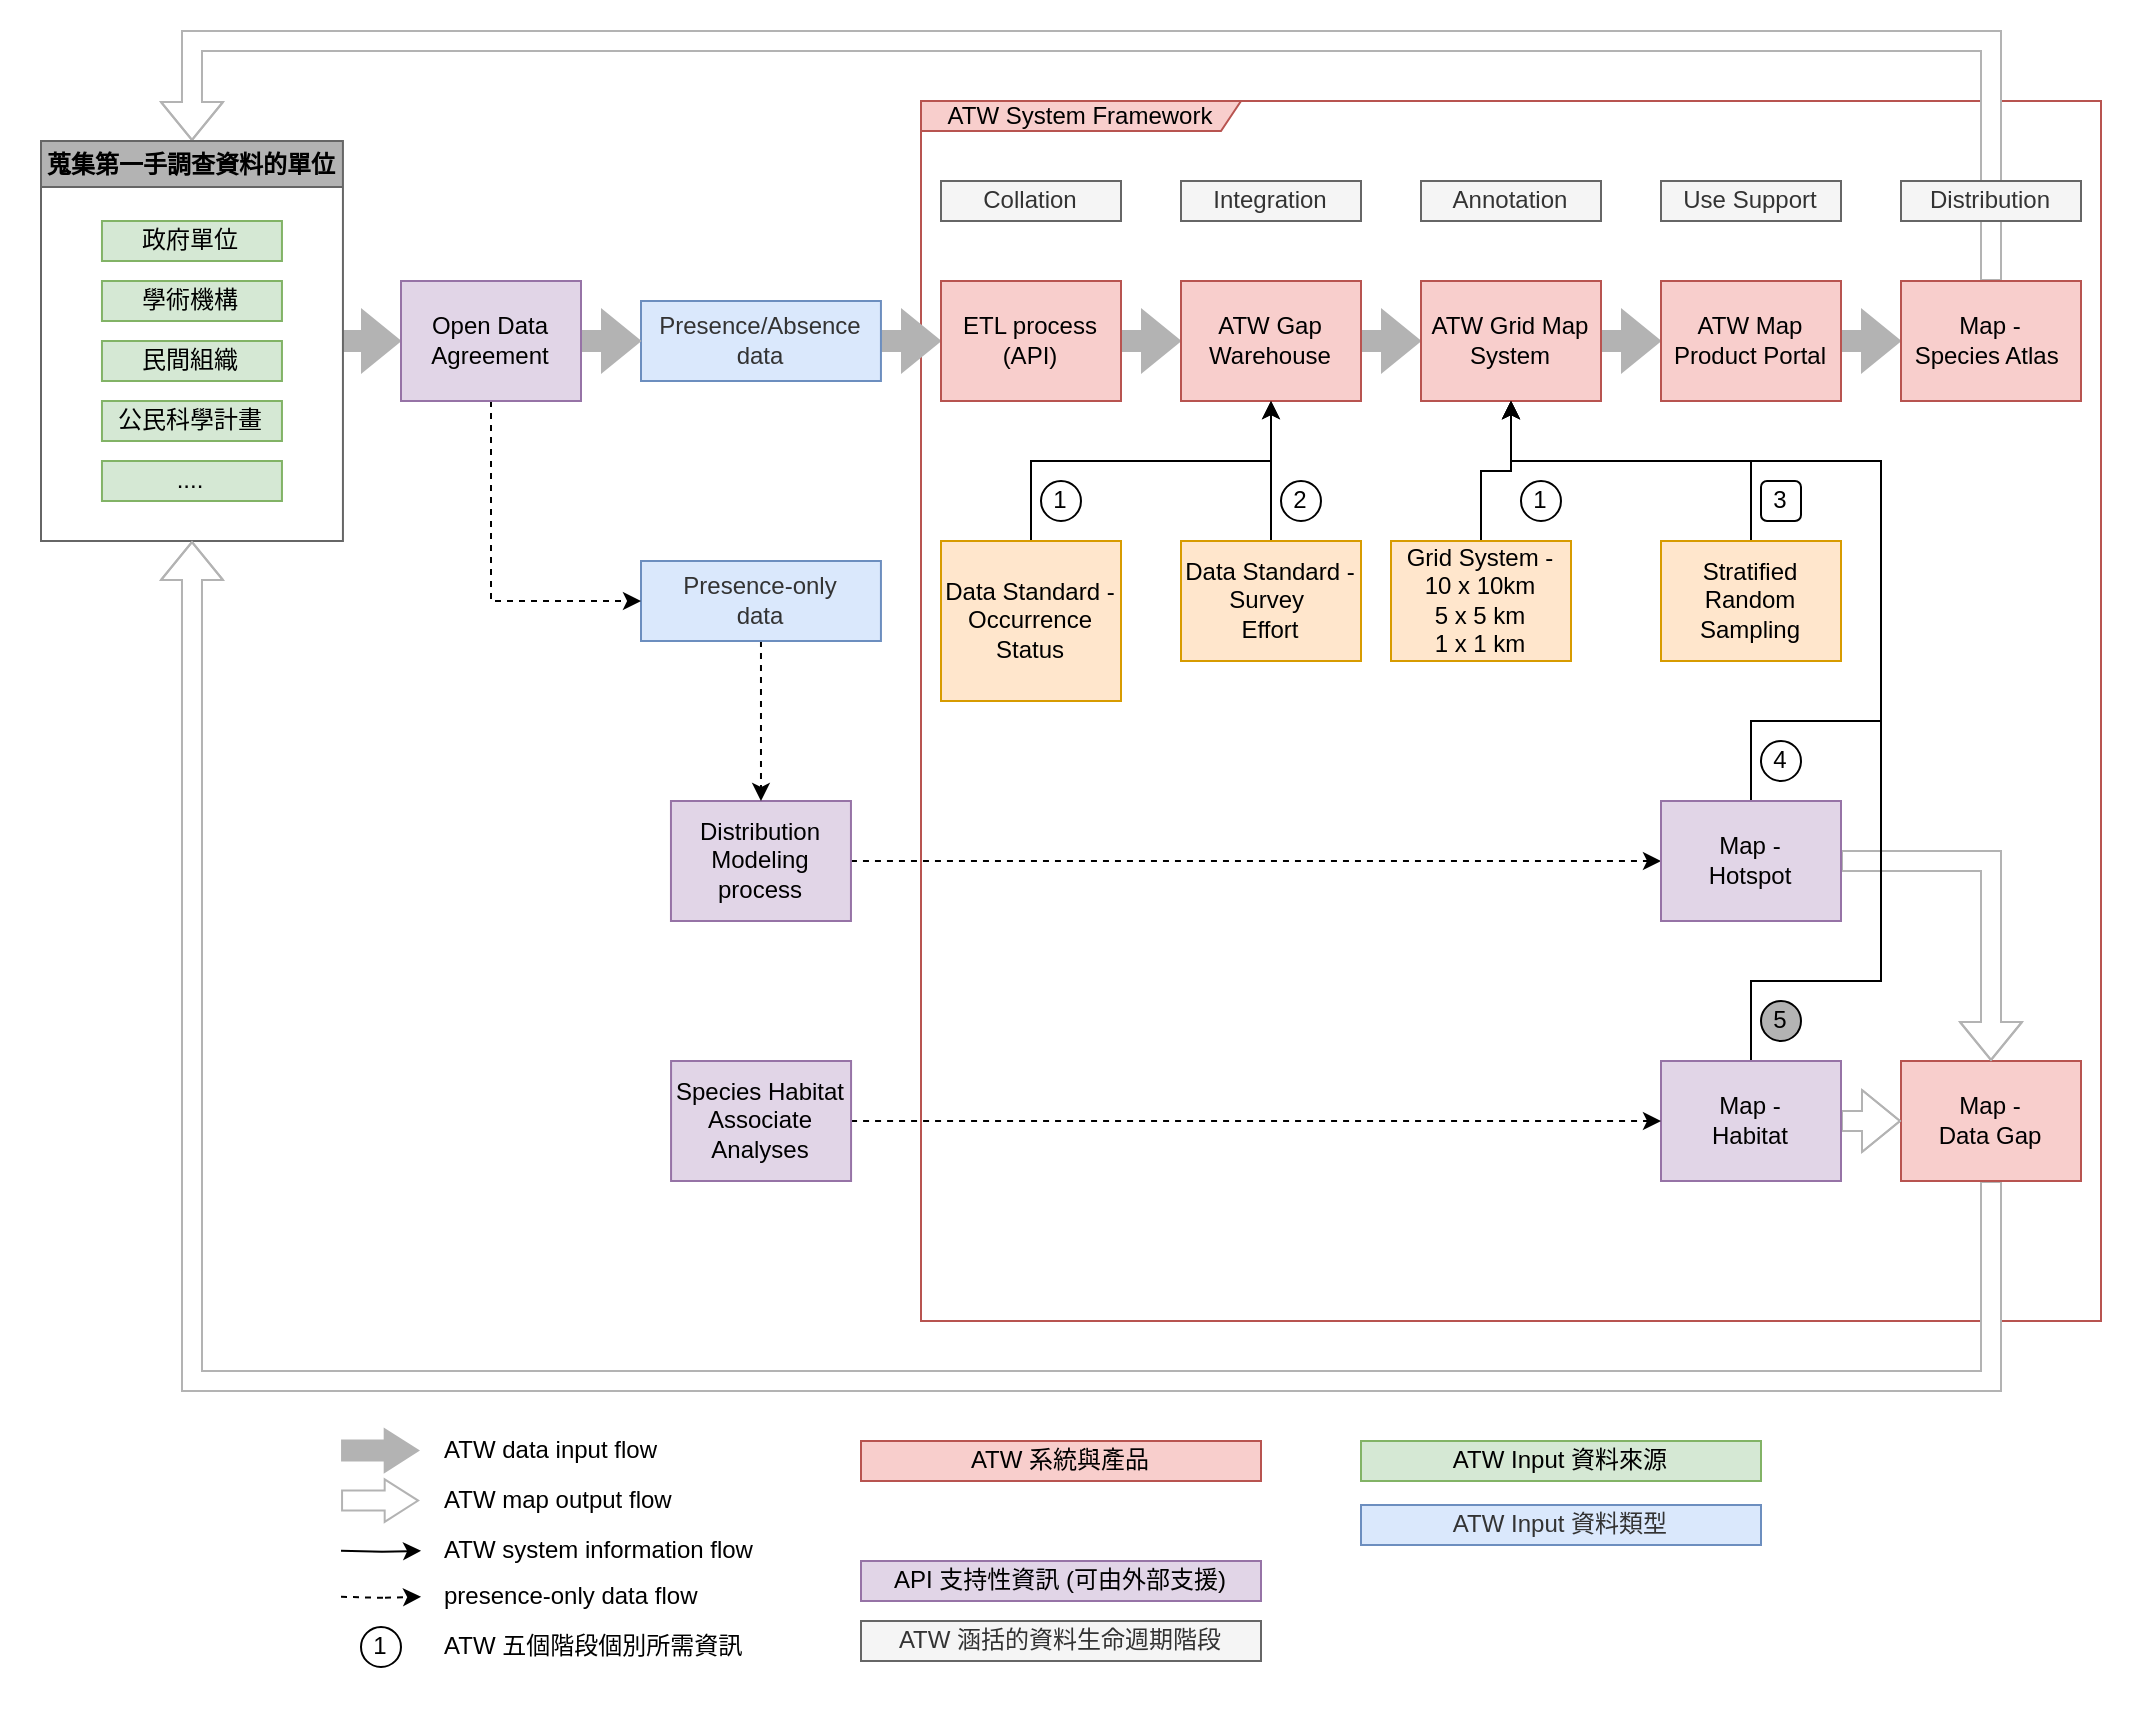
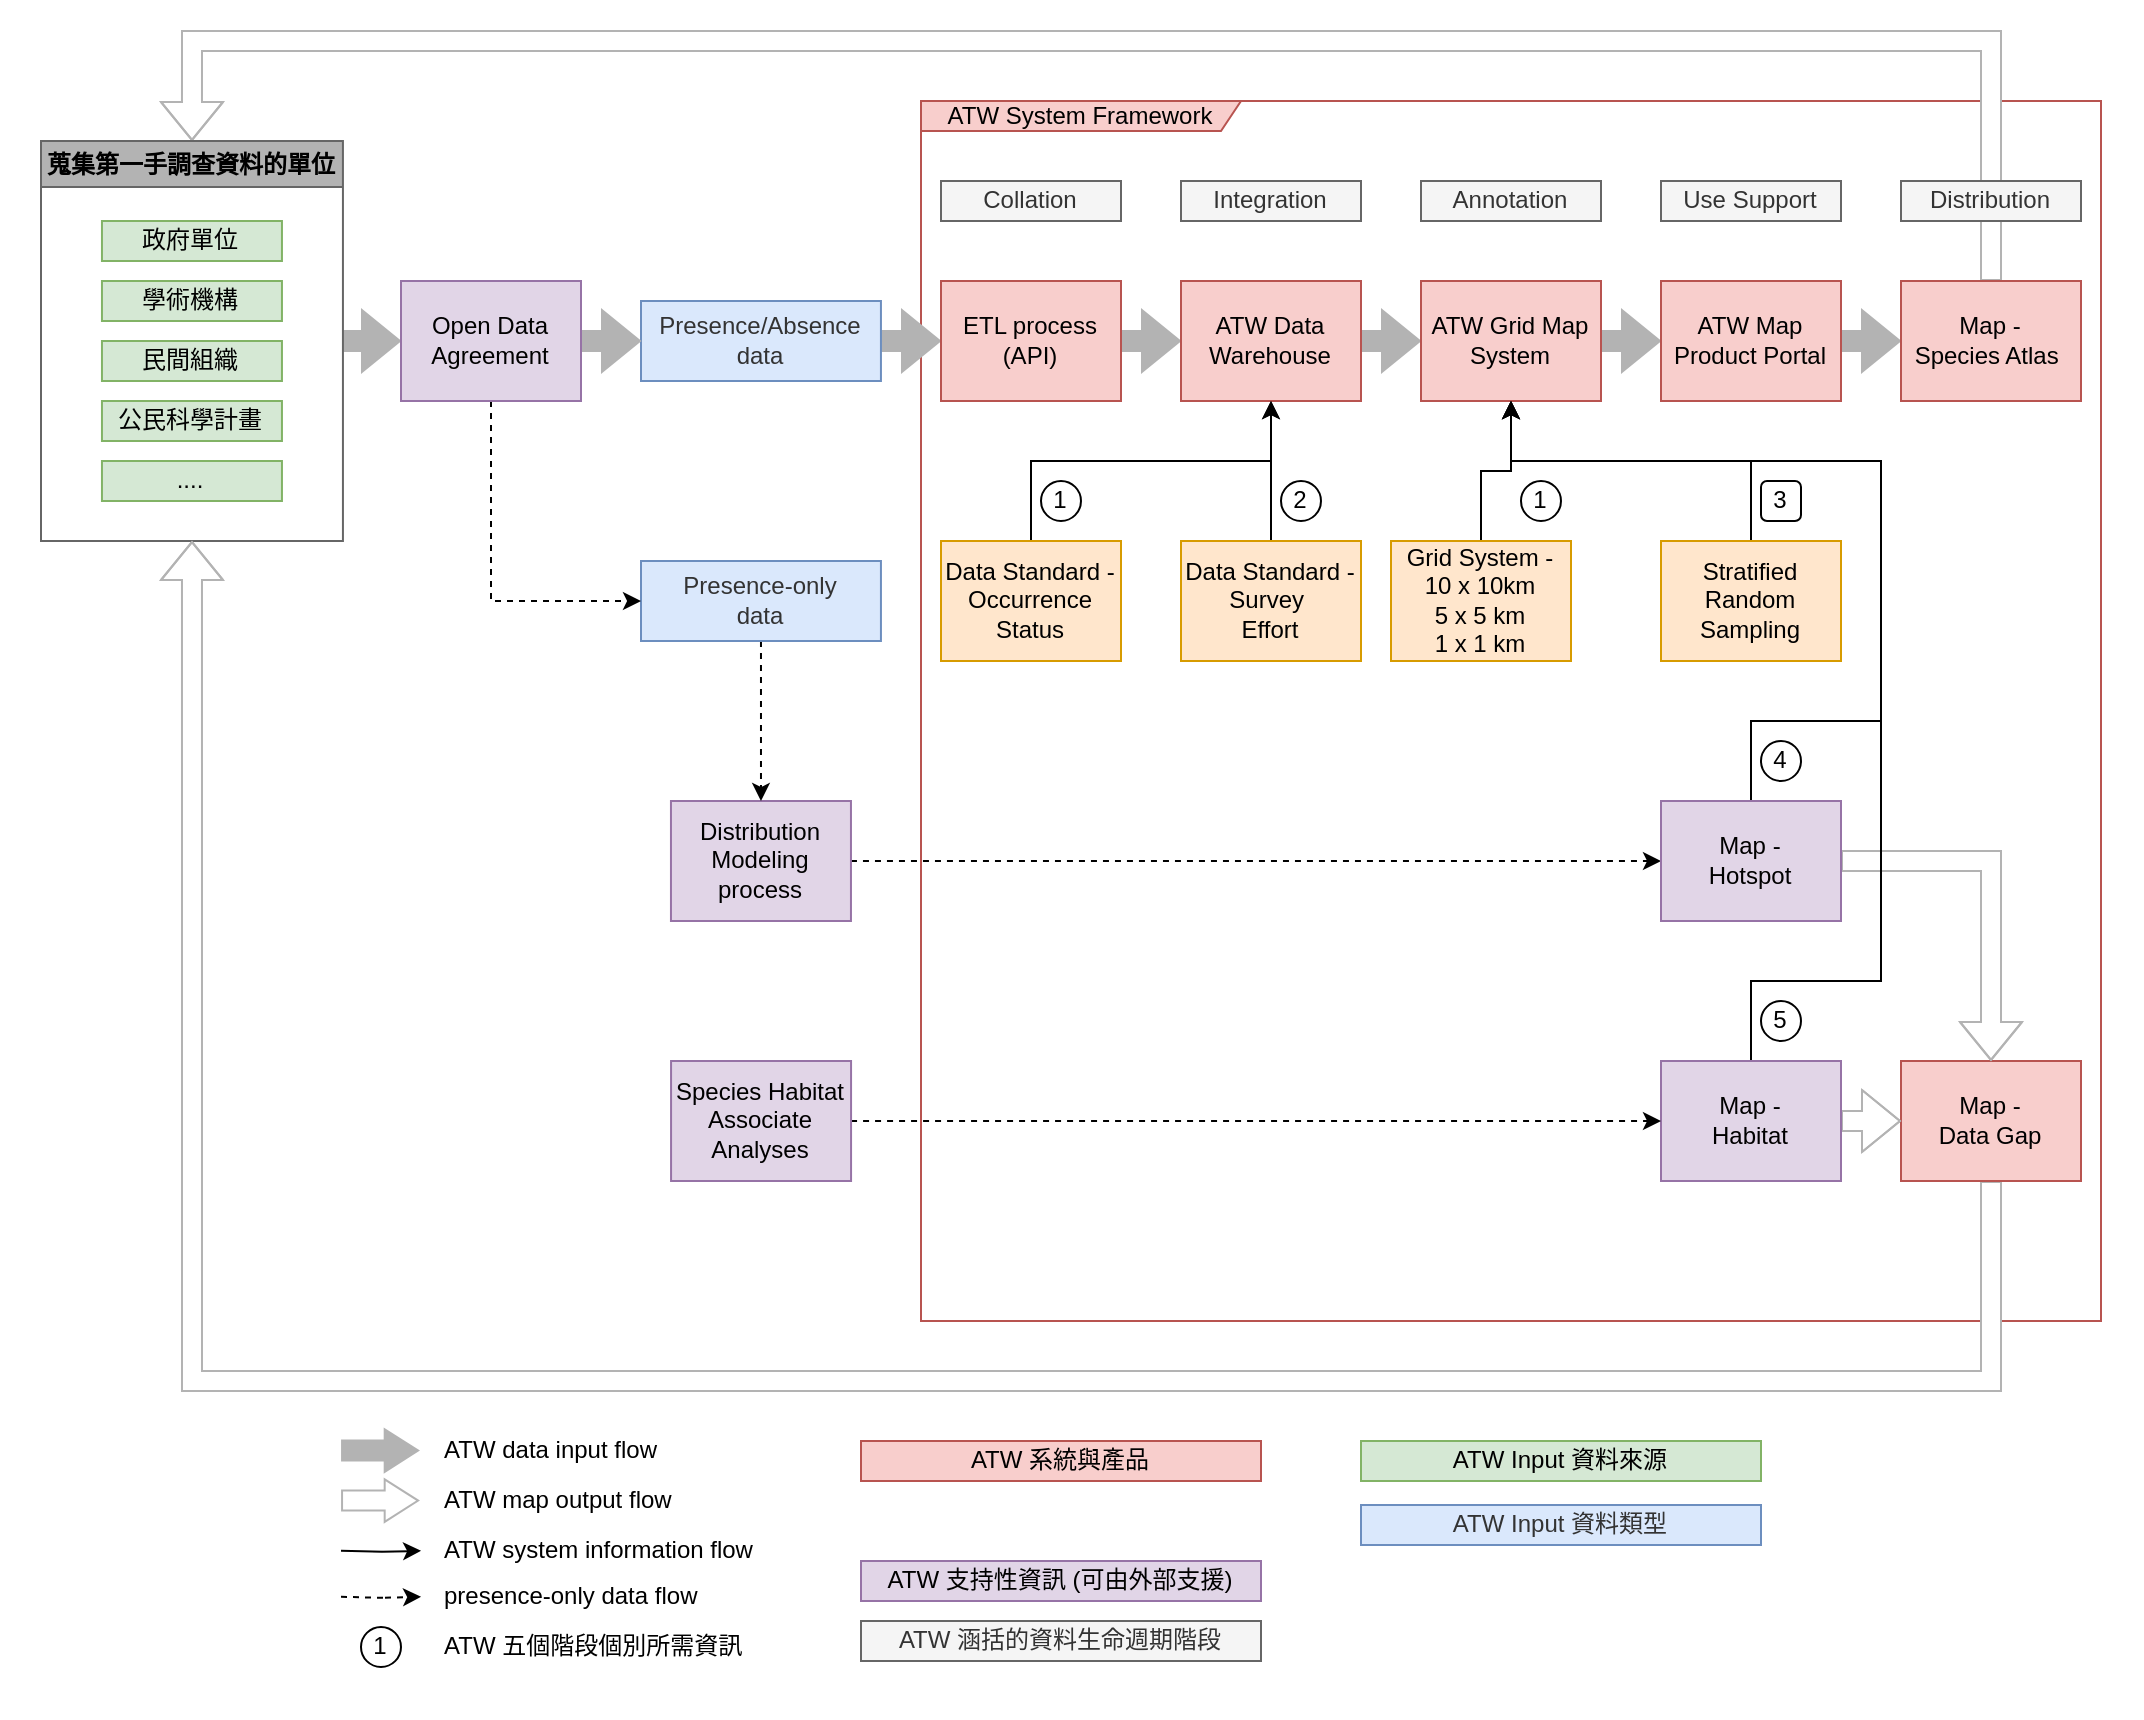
node "ATW Gap Warehouse": label "ATW Gap Warehouse" -> "ATW Data Warehouse"
node "Data Standard - Occurrence Status": size 180x160 -> 180x120
node "5": fillcolor #b3b3b3 -> #ffffff
node "API 支持性資訊 (可由外部支援)": label "API 支持性資訊 (可由外部支援)" -> "ATW 支持性資訊 (可由外部支援)"
